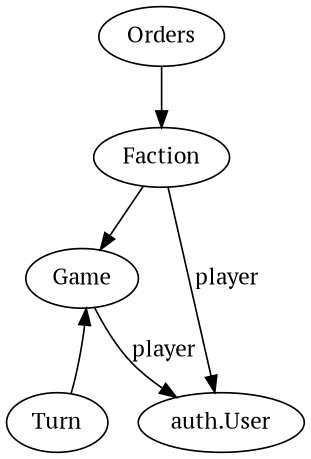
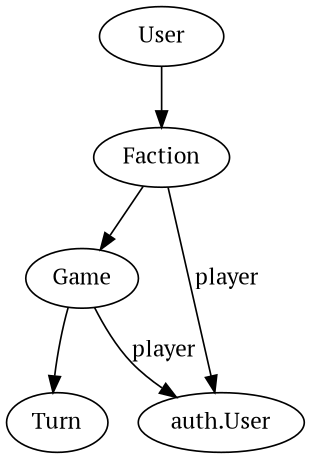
node "Orders": label "Orders" -> "User"
edge "Turn" -> "Game": reversed
